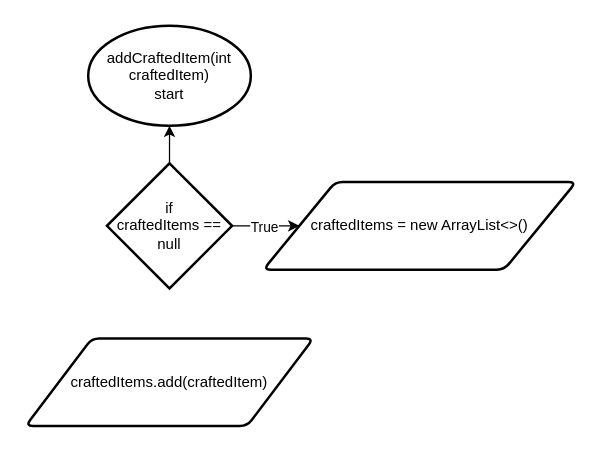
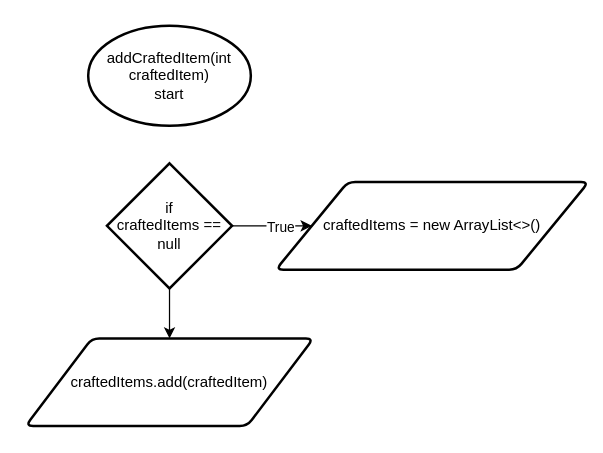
edge "if craftedItems == null" -> "addCraftedItem(int craftedItem) start": now "if craftedItems == null" -> "craftedItems.add(craftedItem)"
node "craftedItems = new ArrayList<>()": moved (419, 226) -> (432, 226)
